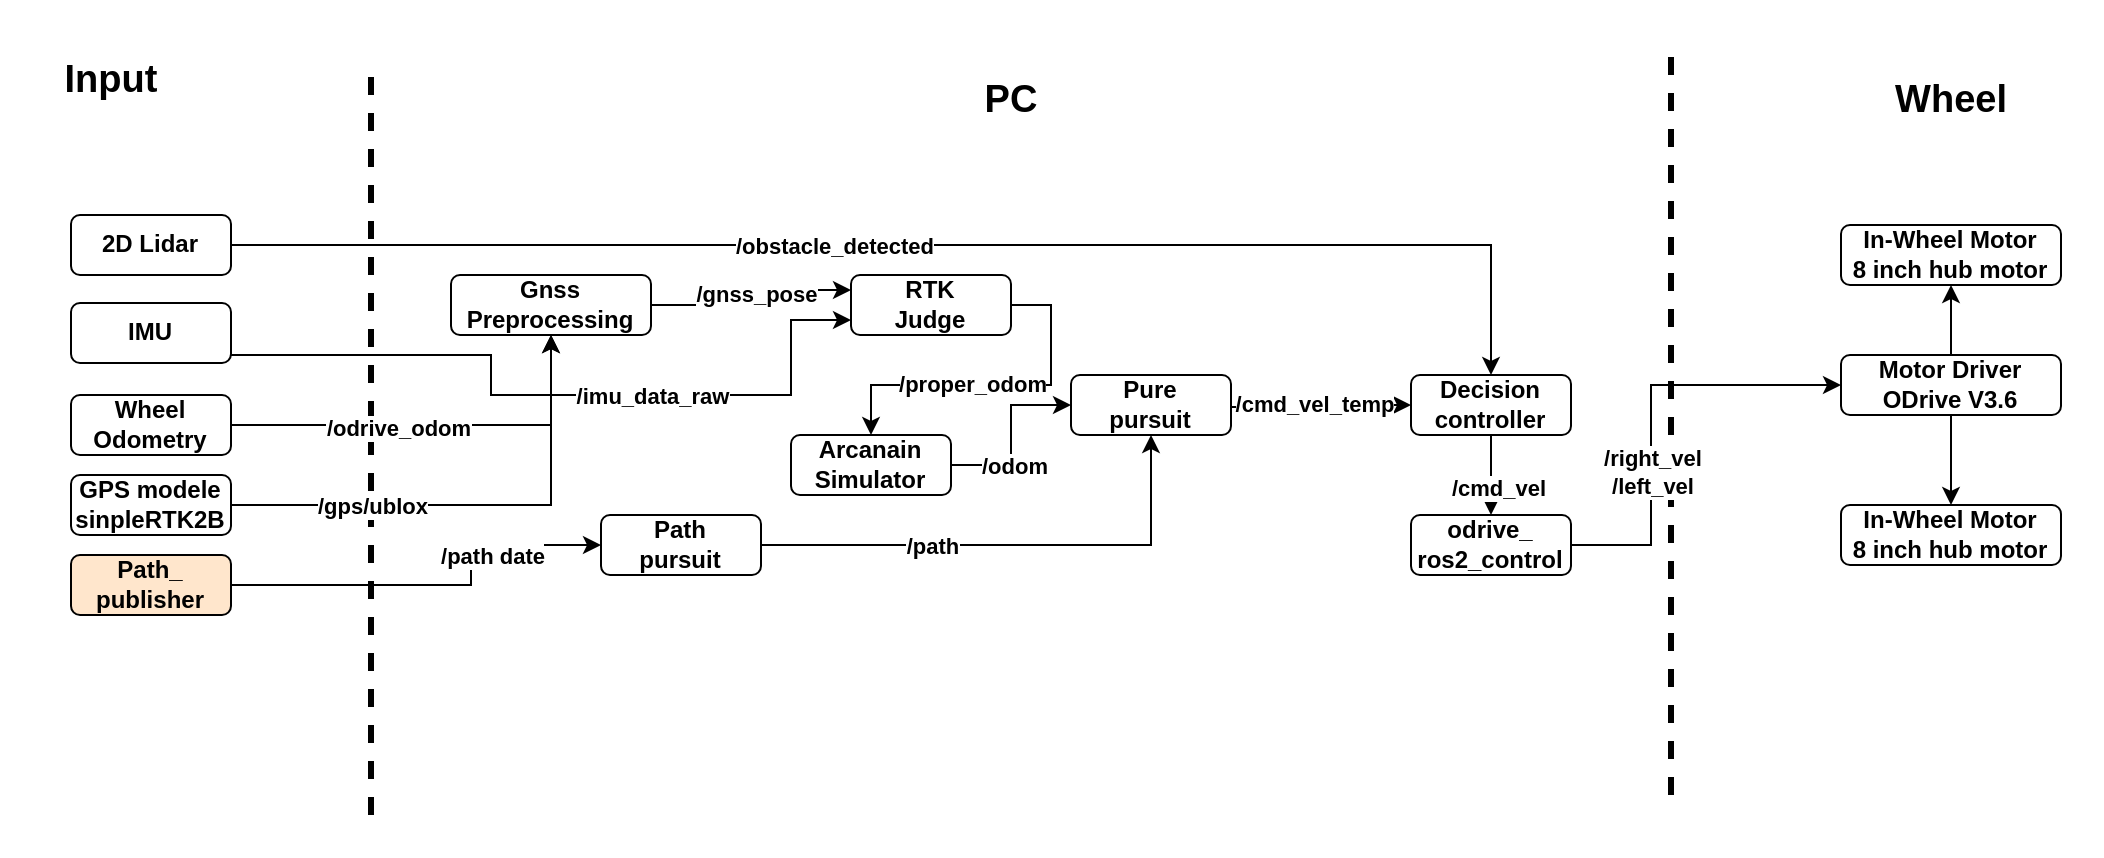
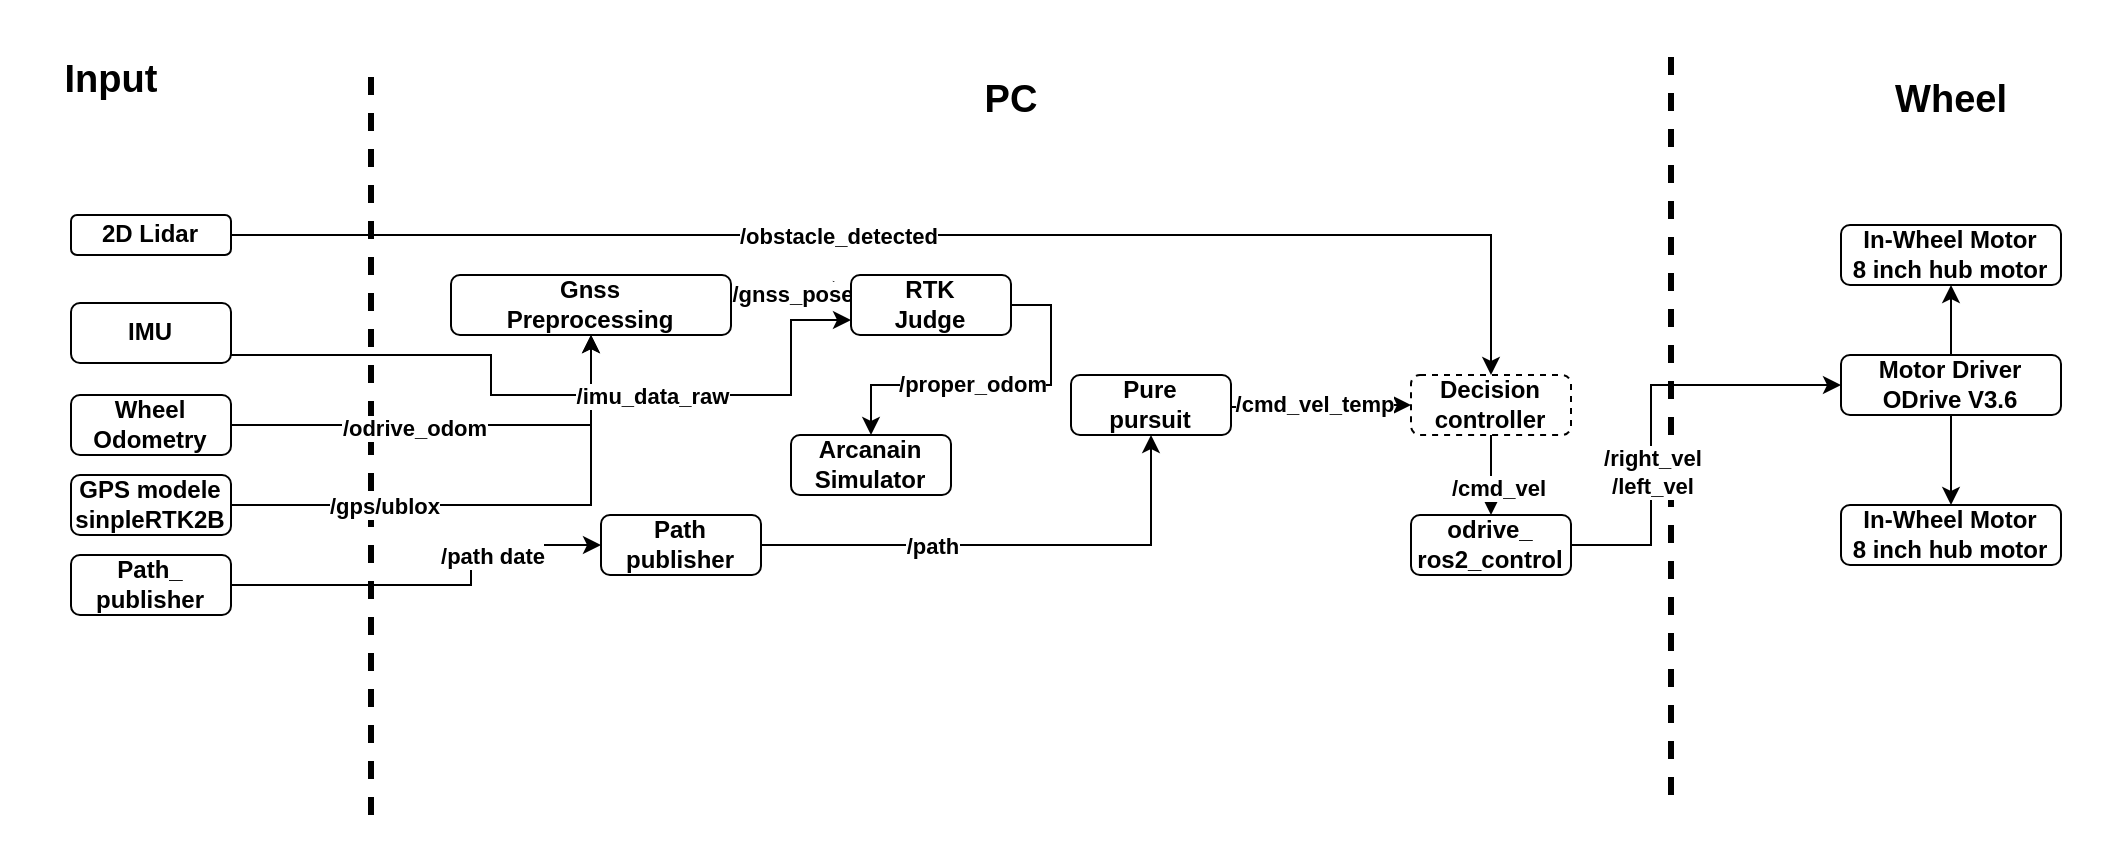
node "2D Lidar": size 160x60 -> 160x40
node "Gnss Preprocessing": size 200x60 -> 280x60
node "Decision controller": style solid -> dashed
edge "Arcanain Simulator" -> "Pure pursuit": removed, label "/odom"
node "Path pursuit": label "Path pursuit" -> "Path publisher"
node "Path_ publisher": fillcolor #ffe6cc -> #ffffff
